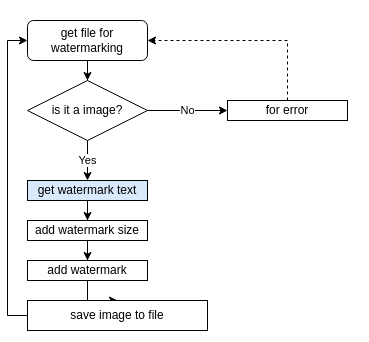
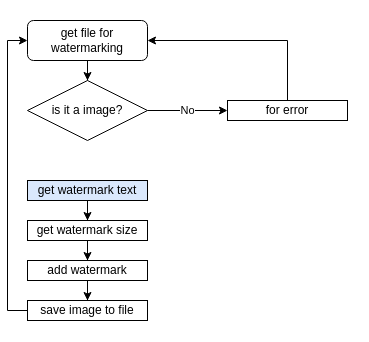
edge "for error" -> "get file for watermarking": style dashed -> solid
edge "is it a image?" -> "get watermark text": removed, label "Yes"
node "add watermark size": label "add watermark size" -> "get watermark size"
node "save image to file": size 180x30 -> 120x20
